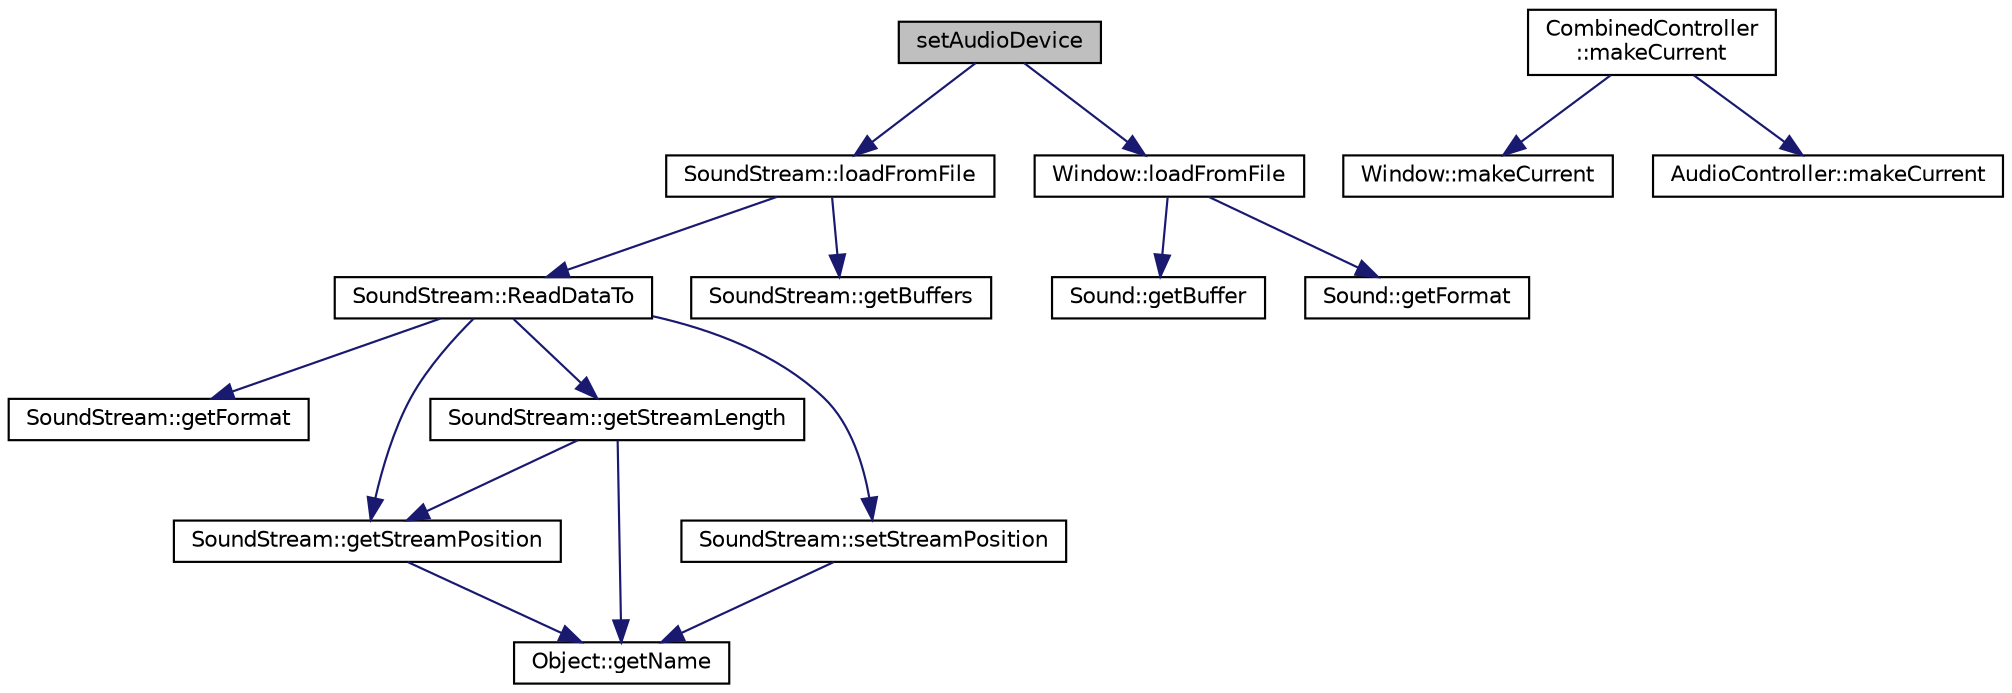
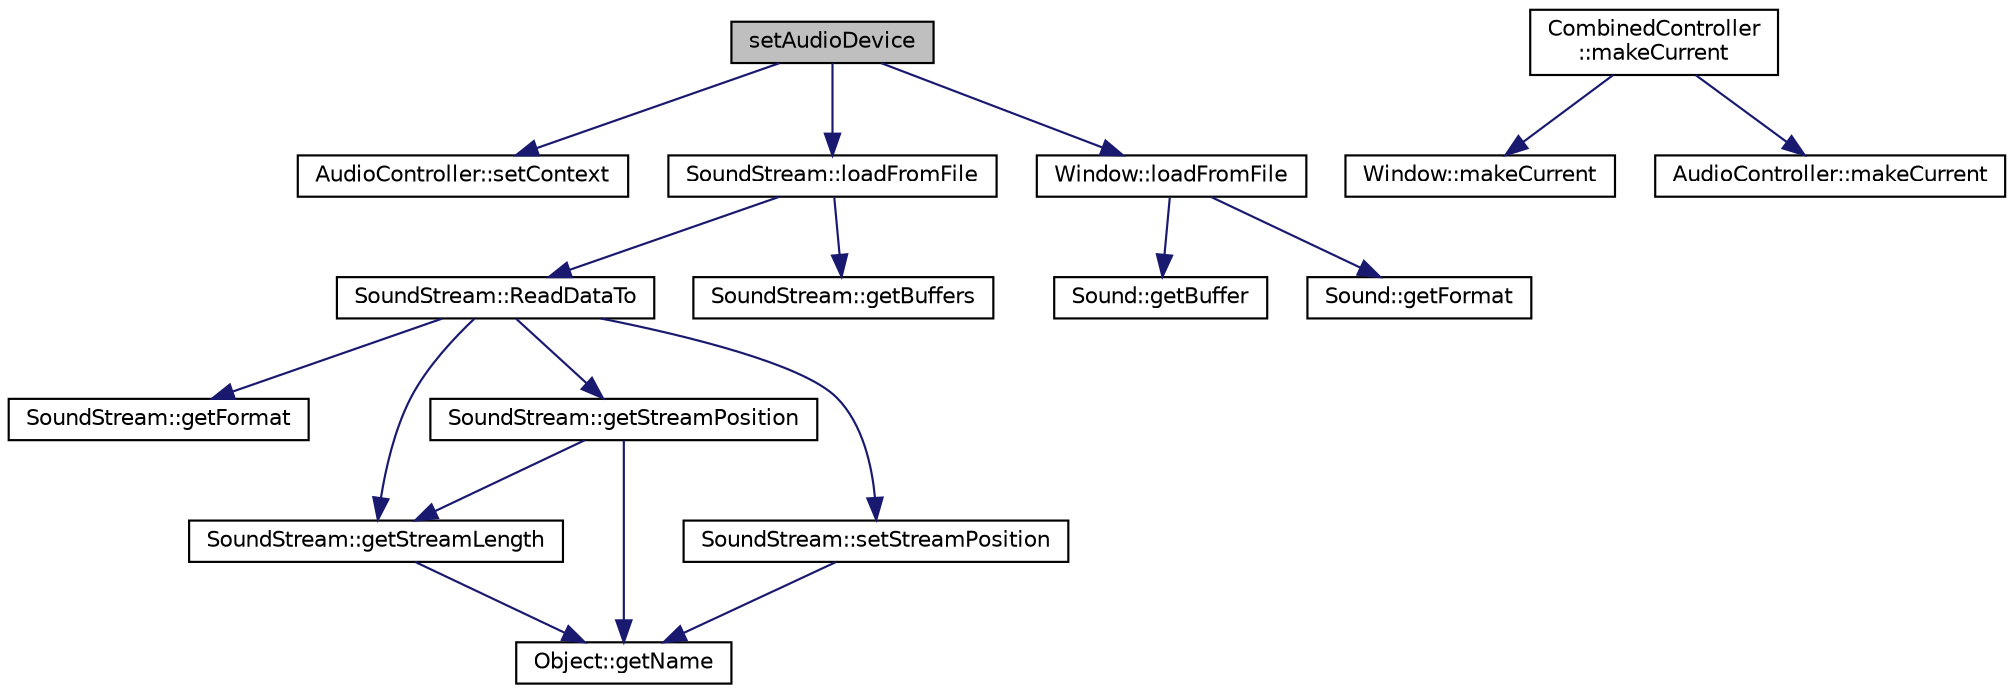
node "AudioController::setContext": added
edge "SoundStream::getStreamLength" -> "SoundStream::getStreamPosition": reversed
